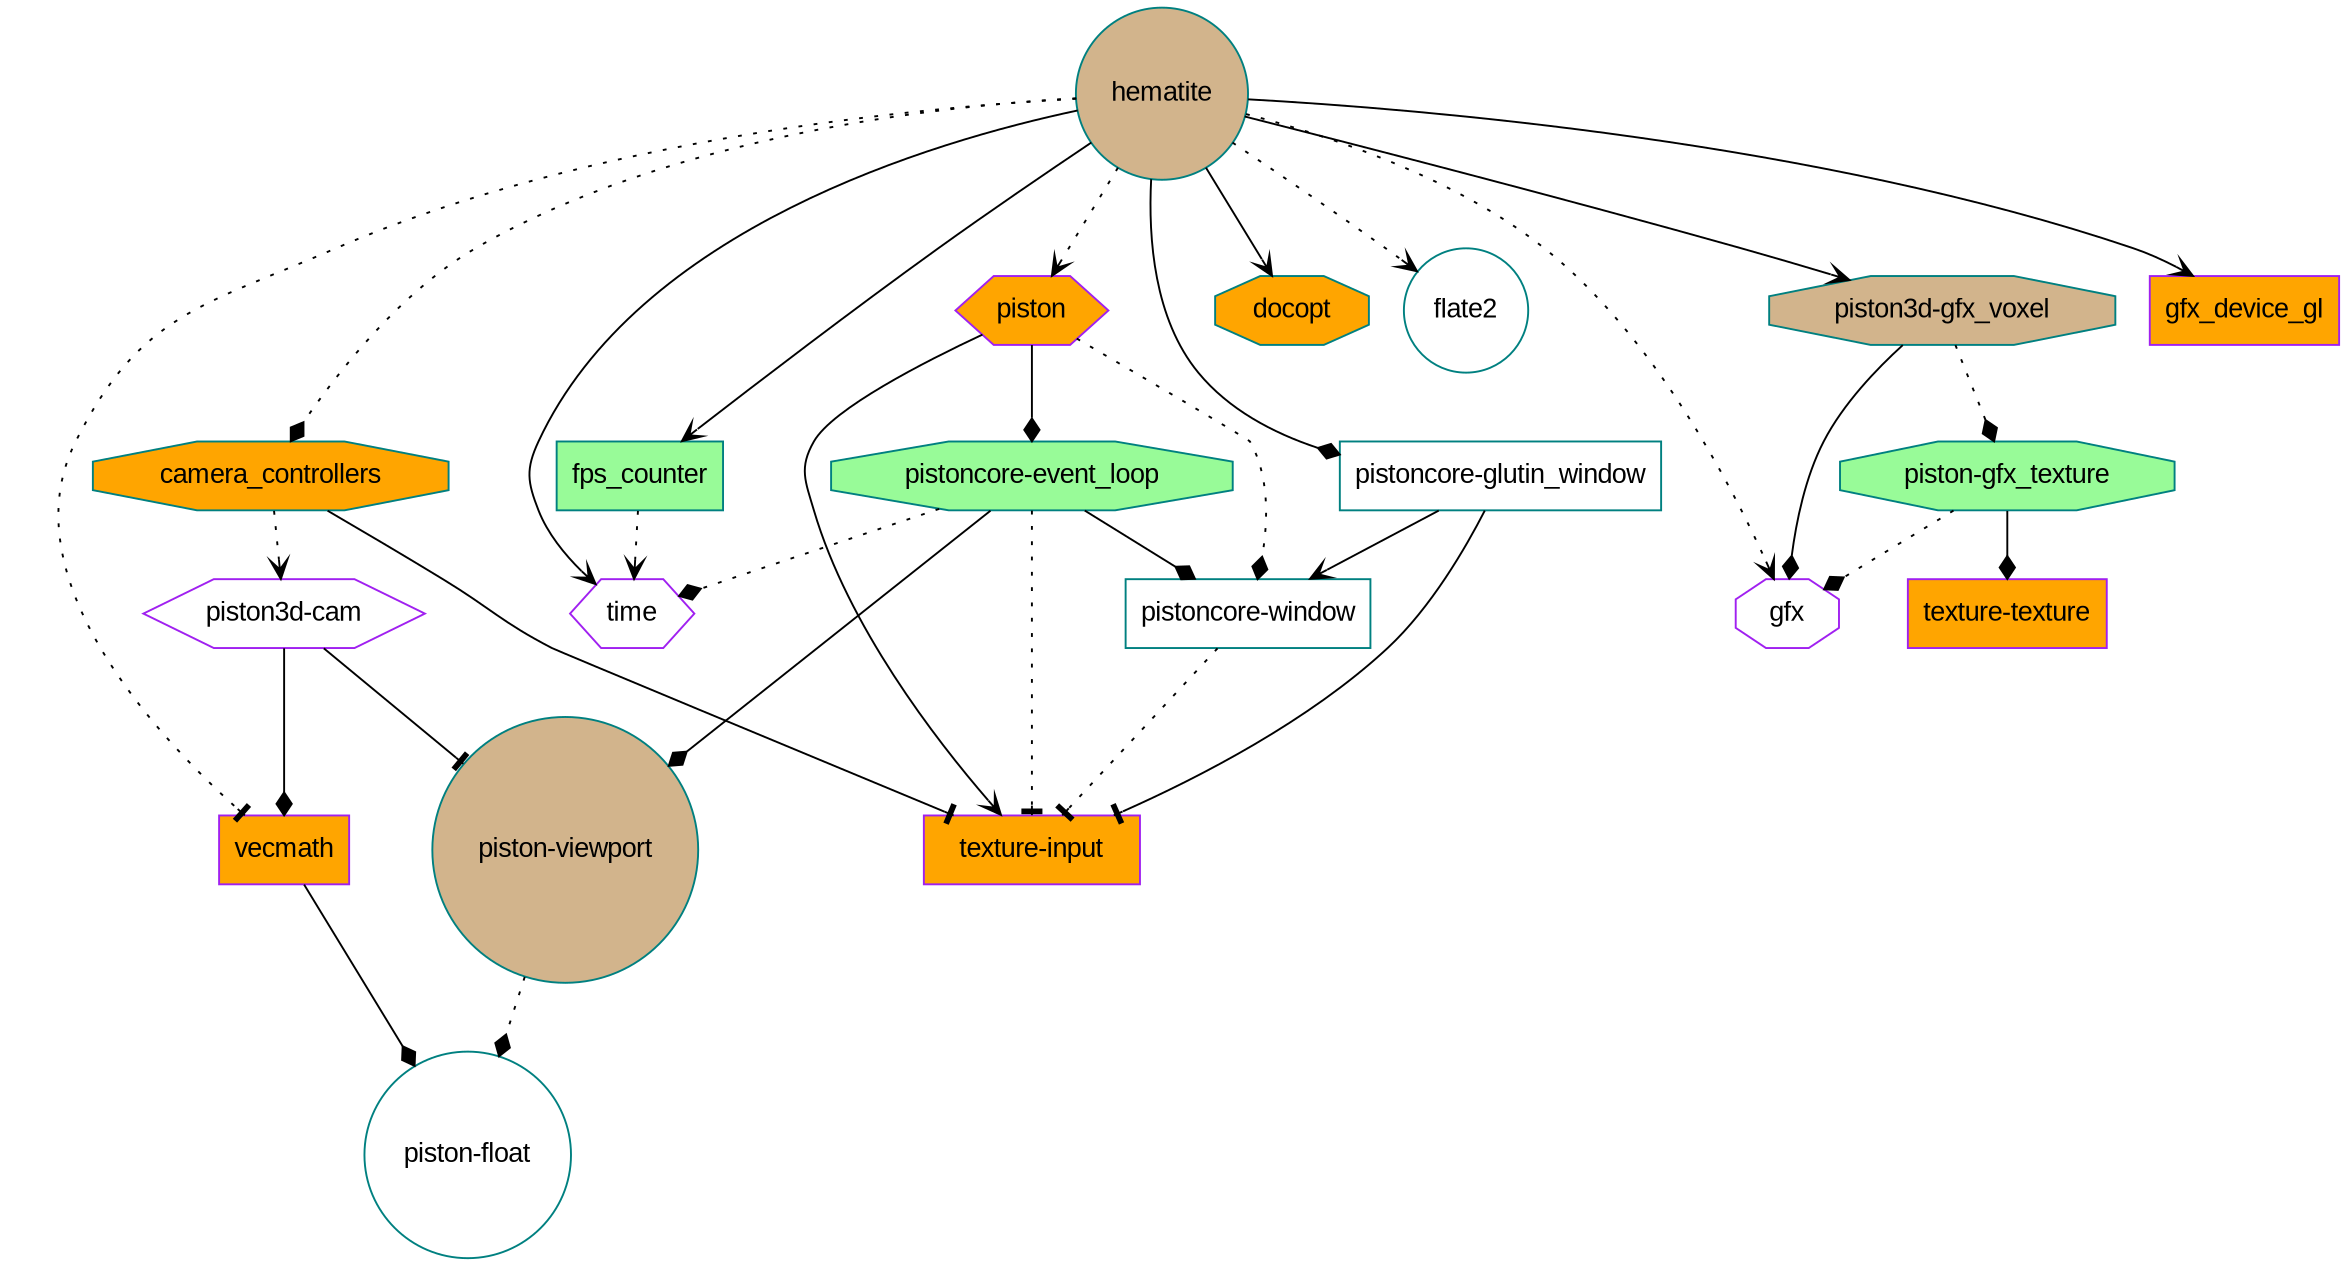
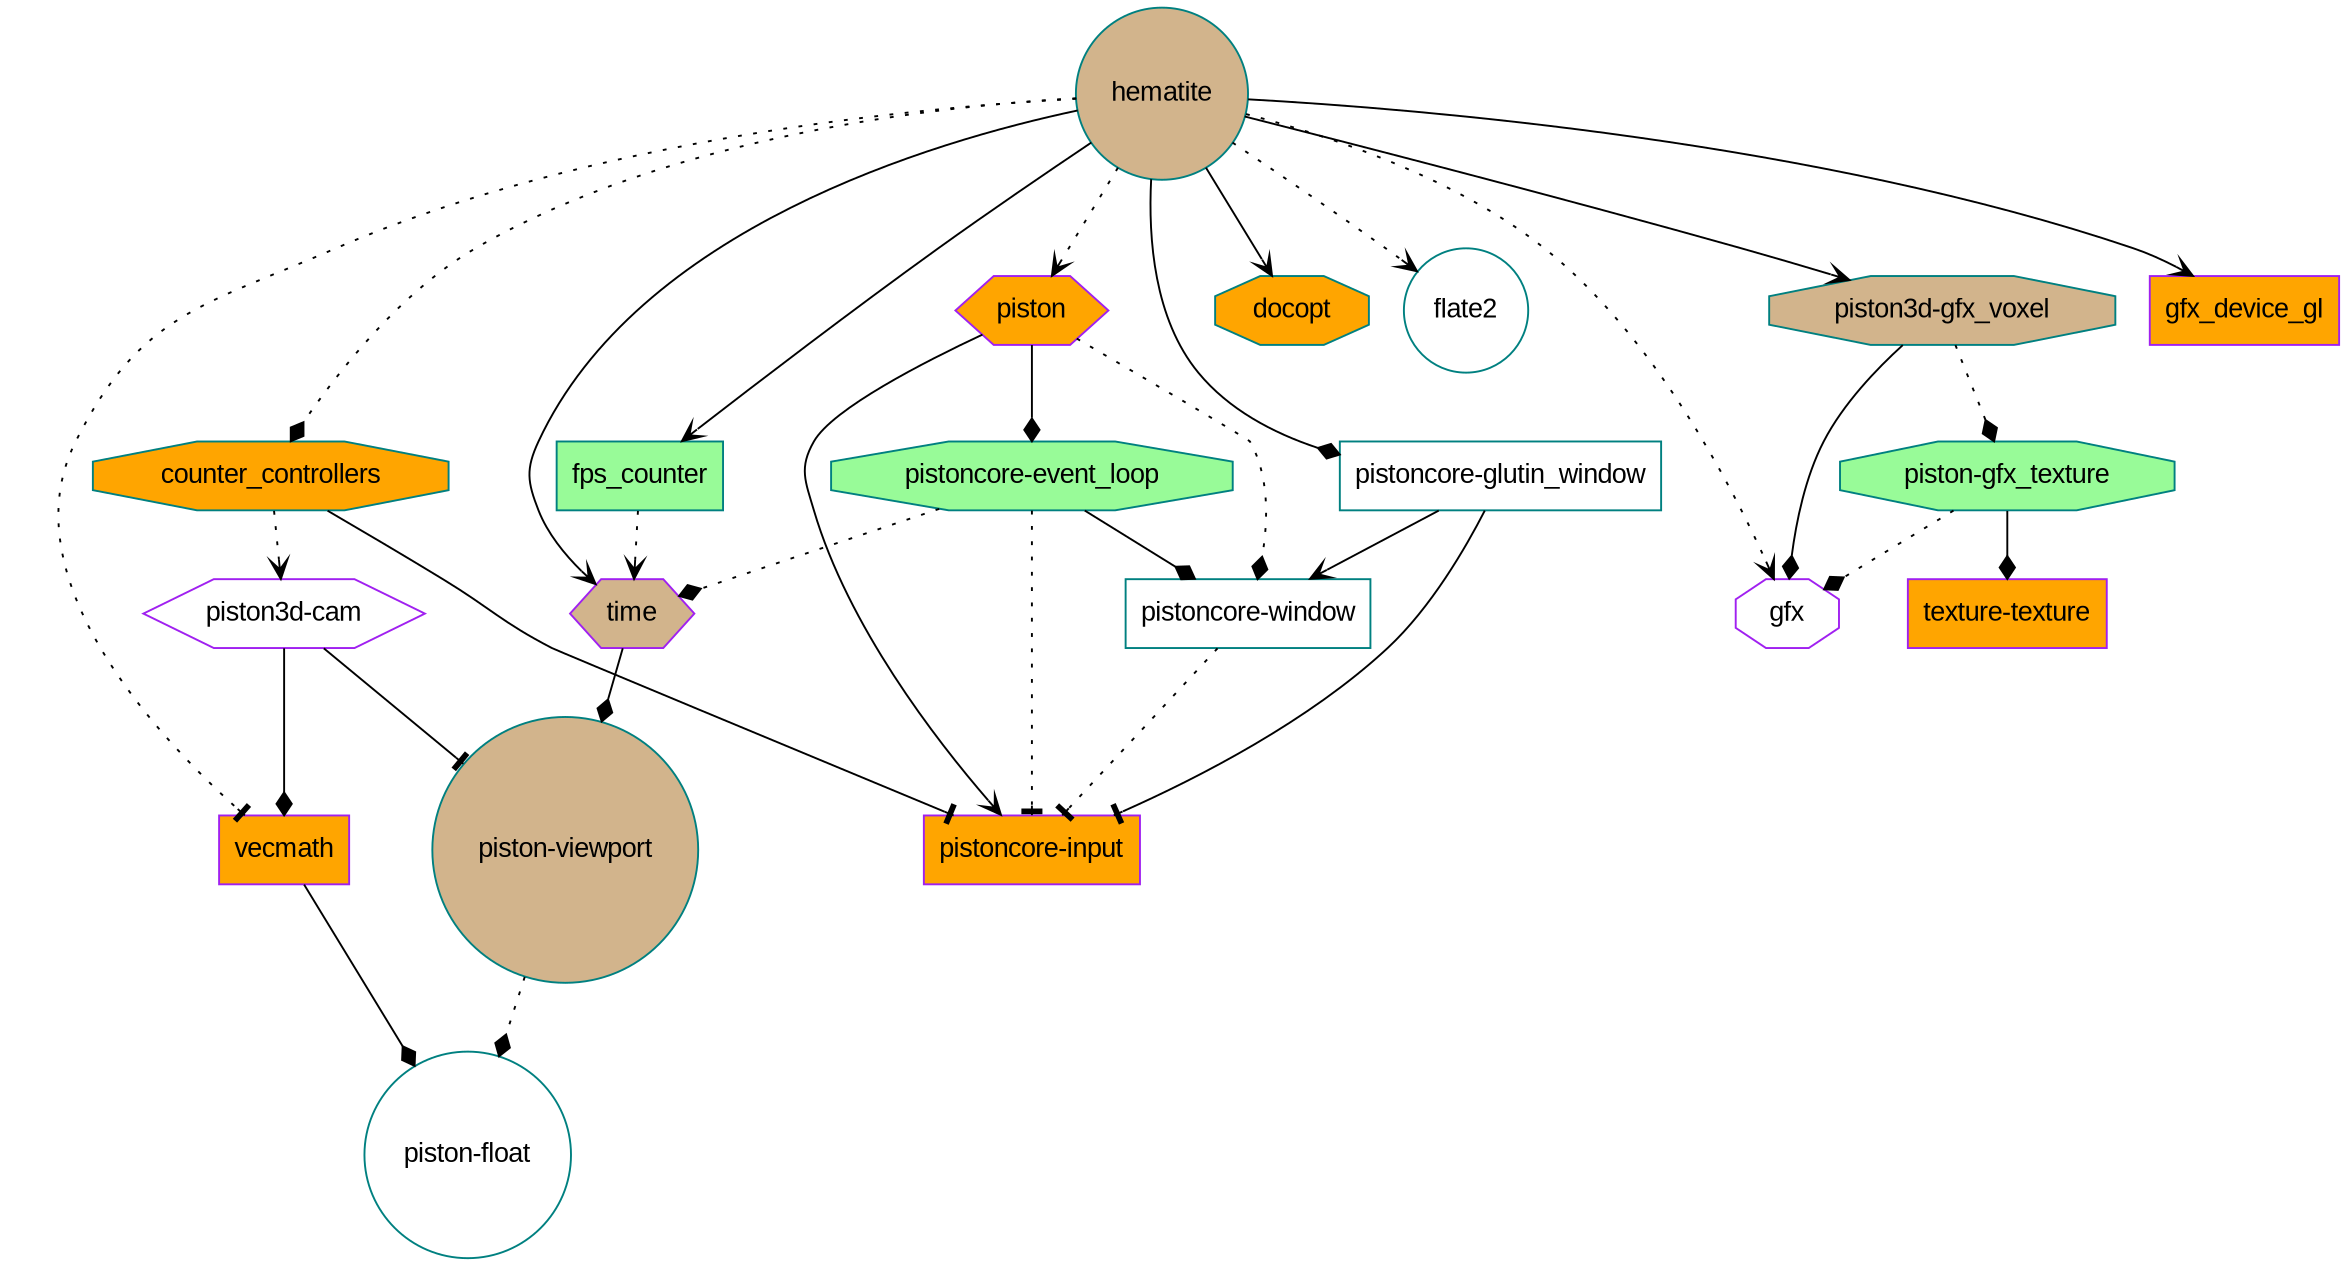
node "camera_controllers": label "camera_controllers" -> "counter_controllers"
node "time": fillcolor white -> tan
edge "pistoncore-event_loop" -> "piston-viewport": now "time" -> "piston-viewport"
node "texture-input": label "texture-input" -> "pistoncore-input"
